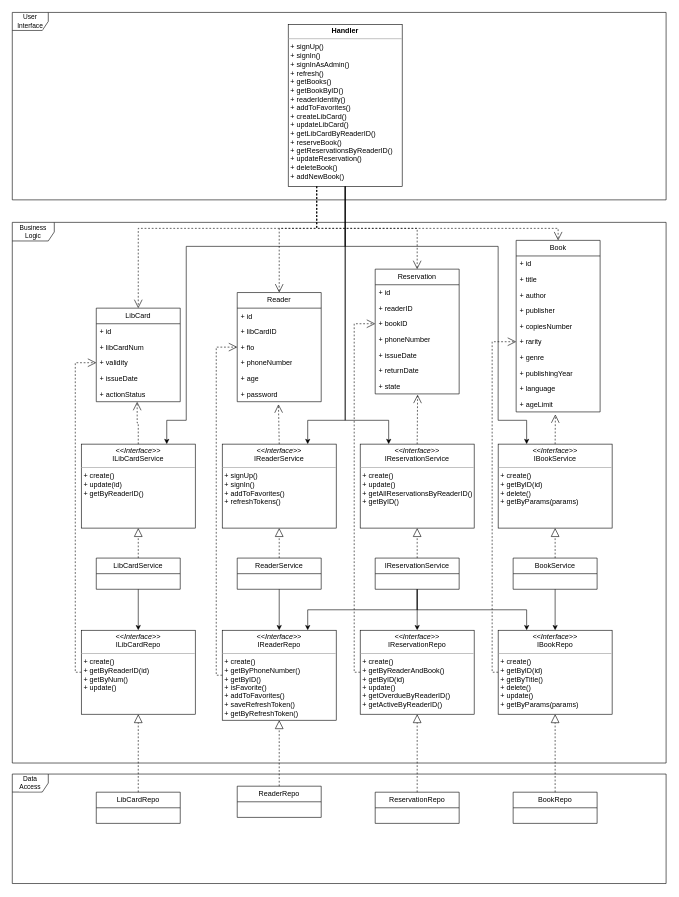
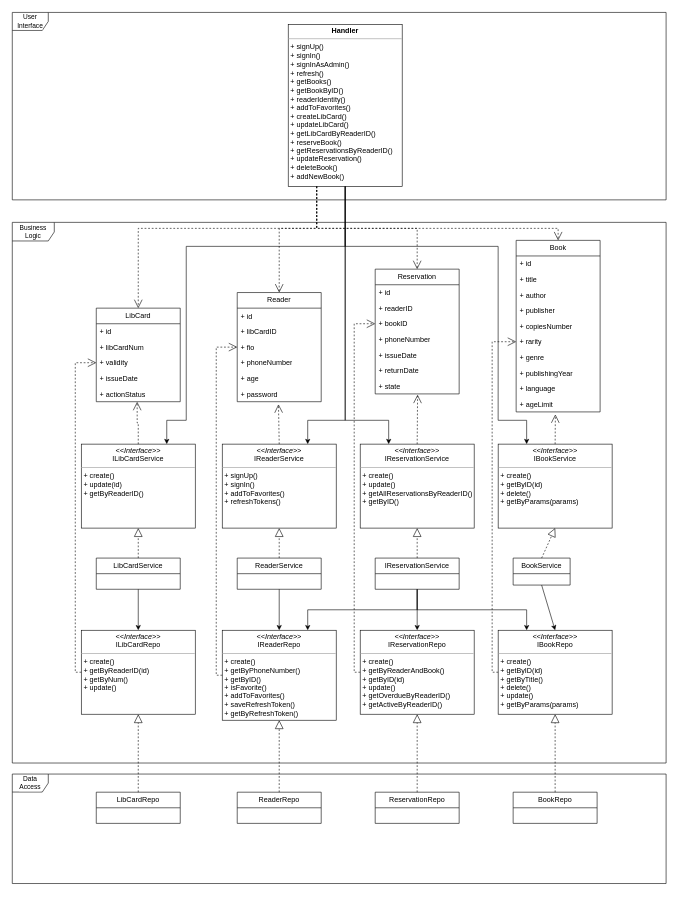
node "BookService": size 84x31 -> 57x27
node "ReaderRepo": moved (279, 802) -> (279, 808)
